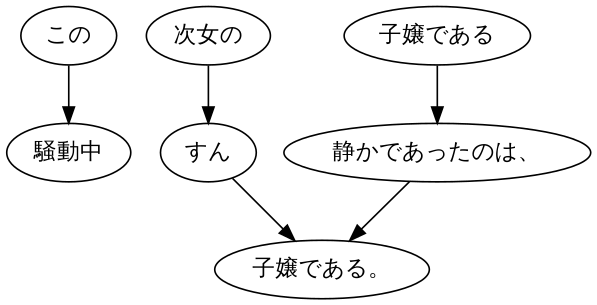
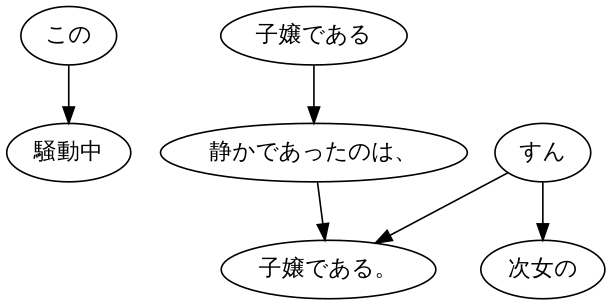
edge "次女の" -> "すん": reversed
